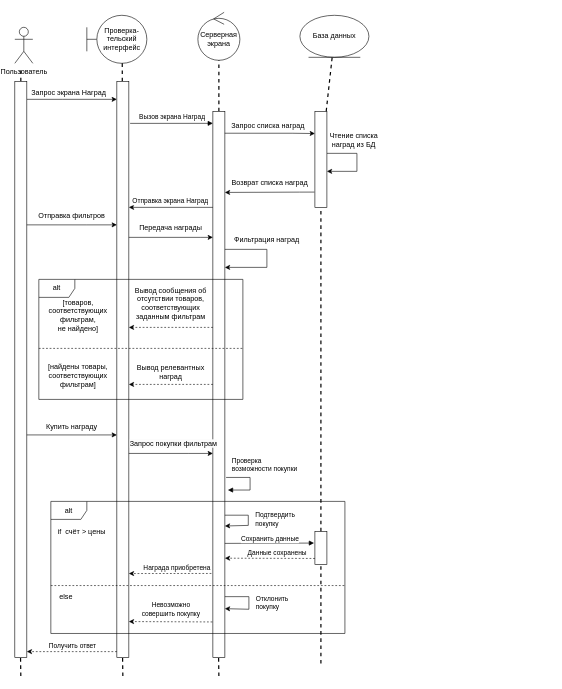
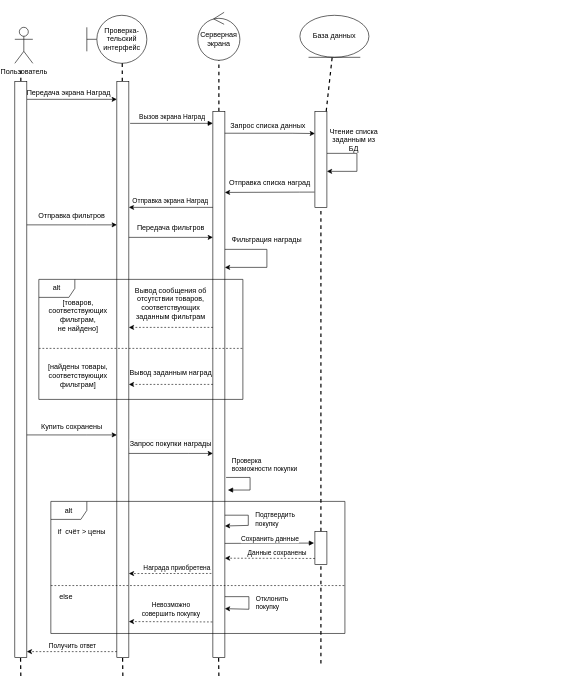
node "Запрос экрана Наград": label "Запрос экрана Наград" -> "Передача экрана Наград"
node "Запрос списка наград": label "Запрос списка наград" -> "Запрос списка данных"
node "Чтение списка наград из БД": label "Чтение списка наград из БД" -> "Чтение списка заданным из БД"
node "Возврат списка наград": label "Возврат списка наград" -> "Отправка списка наград"
node "Передача награды": label "Передача награды" -> "Передача фильтров"
node "Фильтрация наград": label "Фильтрация наград" -> "Фильтрация награды"
node "Вывод релевантных наград": label "Вывод релевантных наград" -> "Вывод заданным наград"
node "Купить награду": label "Купить награду" -> "Купить сохранены"
node "Запрос покупки фильтрам": label "Запрос покупки фильтрам" -> "Запрос покупки награды"
